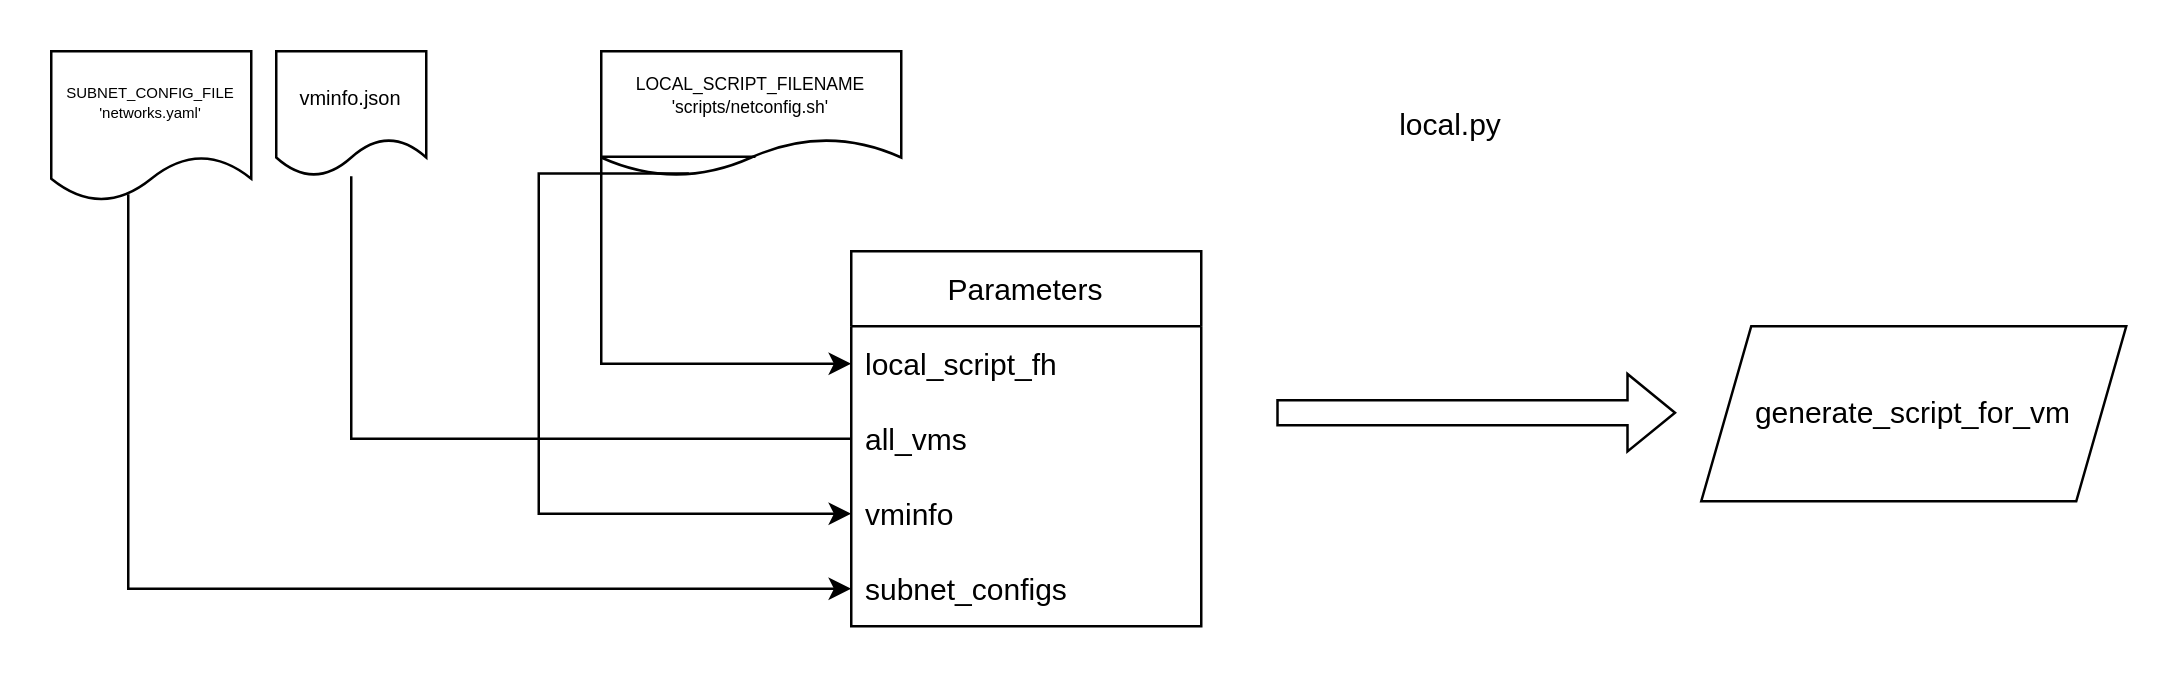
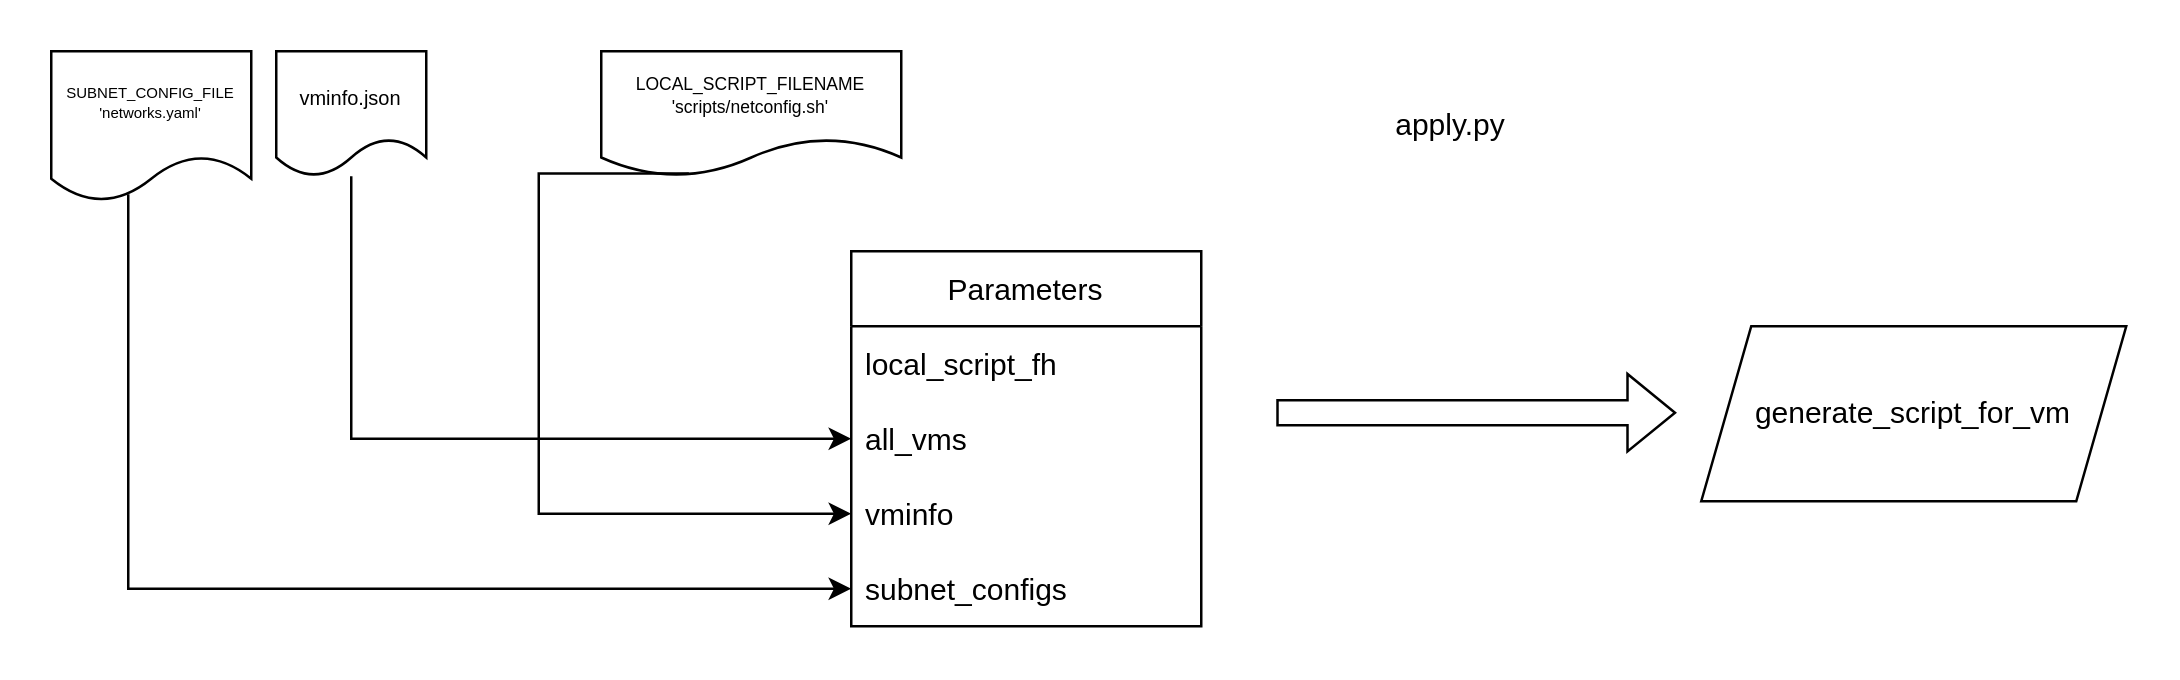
node "local.py": label "local.py" -> "apply.py"
edge "LOCAL_SCRIPT_FILENAME 'scripts/netconfig.sh'" -> "local_script_fh": removed
edge "vminfo.json" -- "all_vms": arrowhead none -> classic
